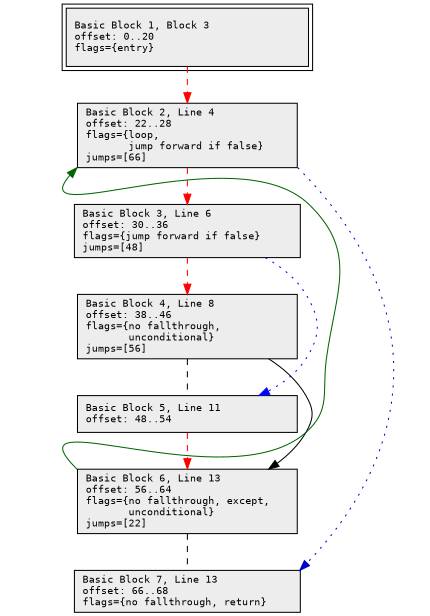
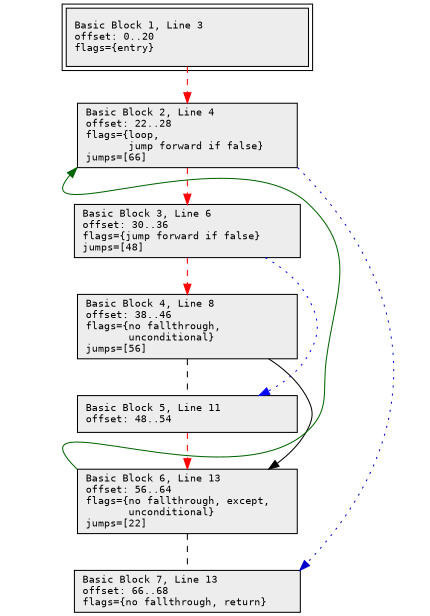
node "Basic Block 1, Block 3 offset: 0..20 flags={entry}": label "Basic Block 1, Block 3 offset: 0..20 flags={entry}" -> "Basic Block 1, Line 3 offset: 0..20 flags={entry}"
